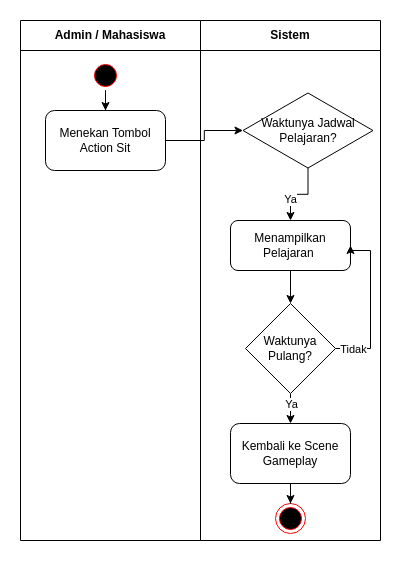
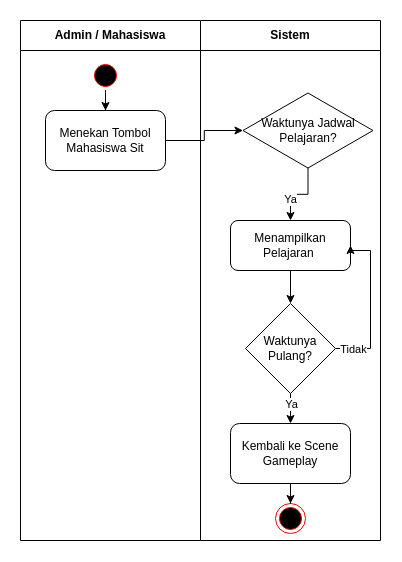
node "Menekan Tombol Action Sit": label "Menekan Tombol Action Sit" -> "Menekan Tombol Mahasiswa Sit"
